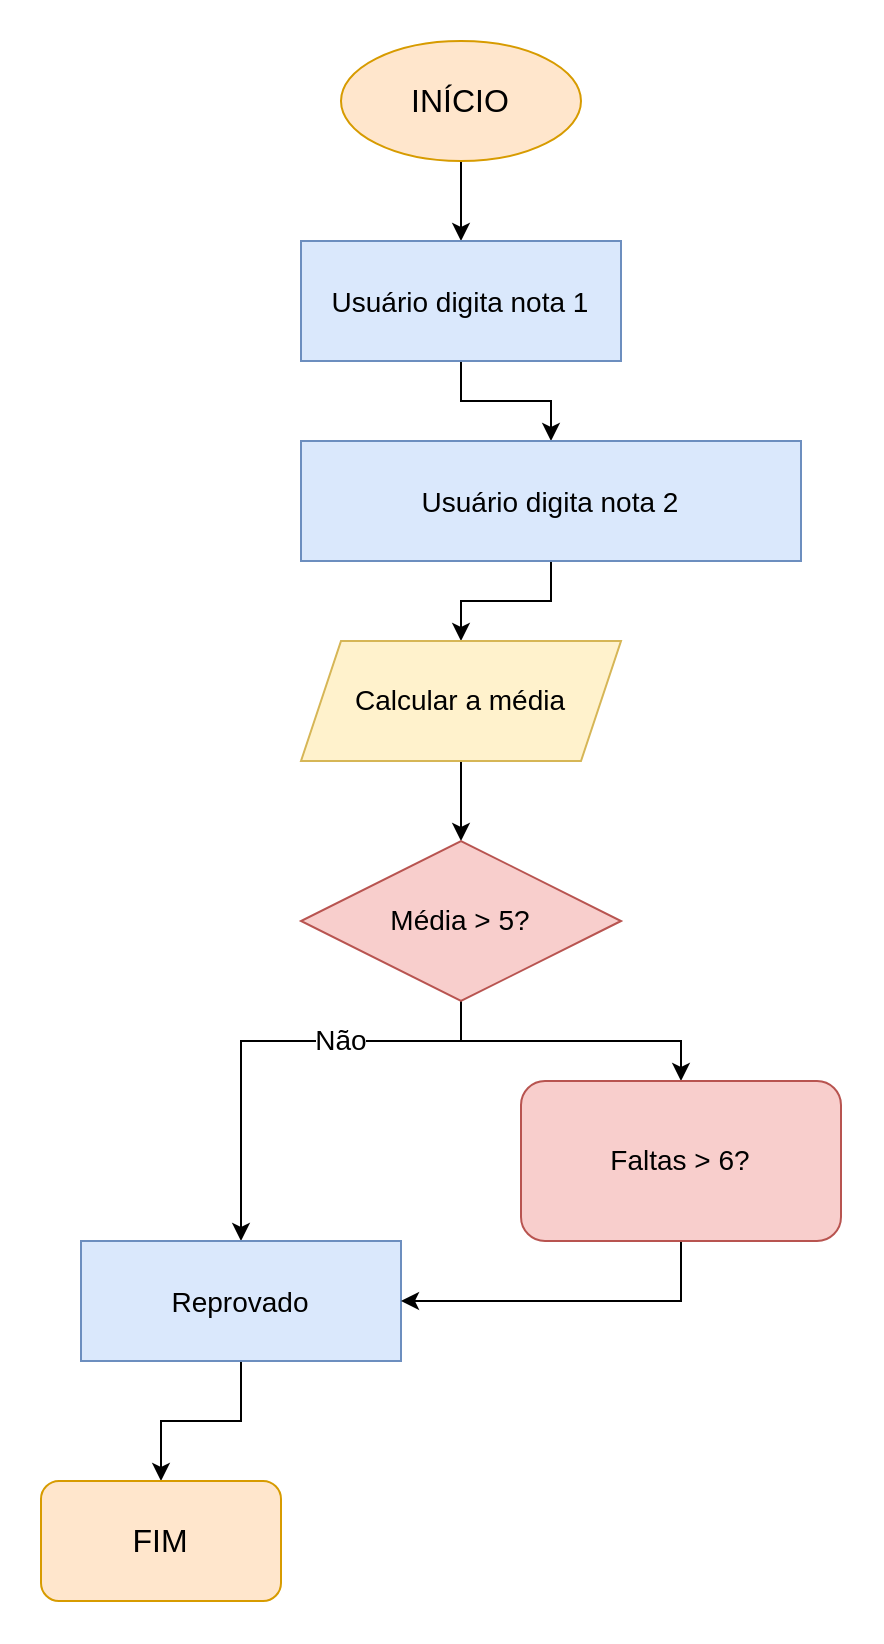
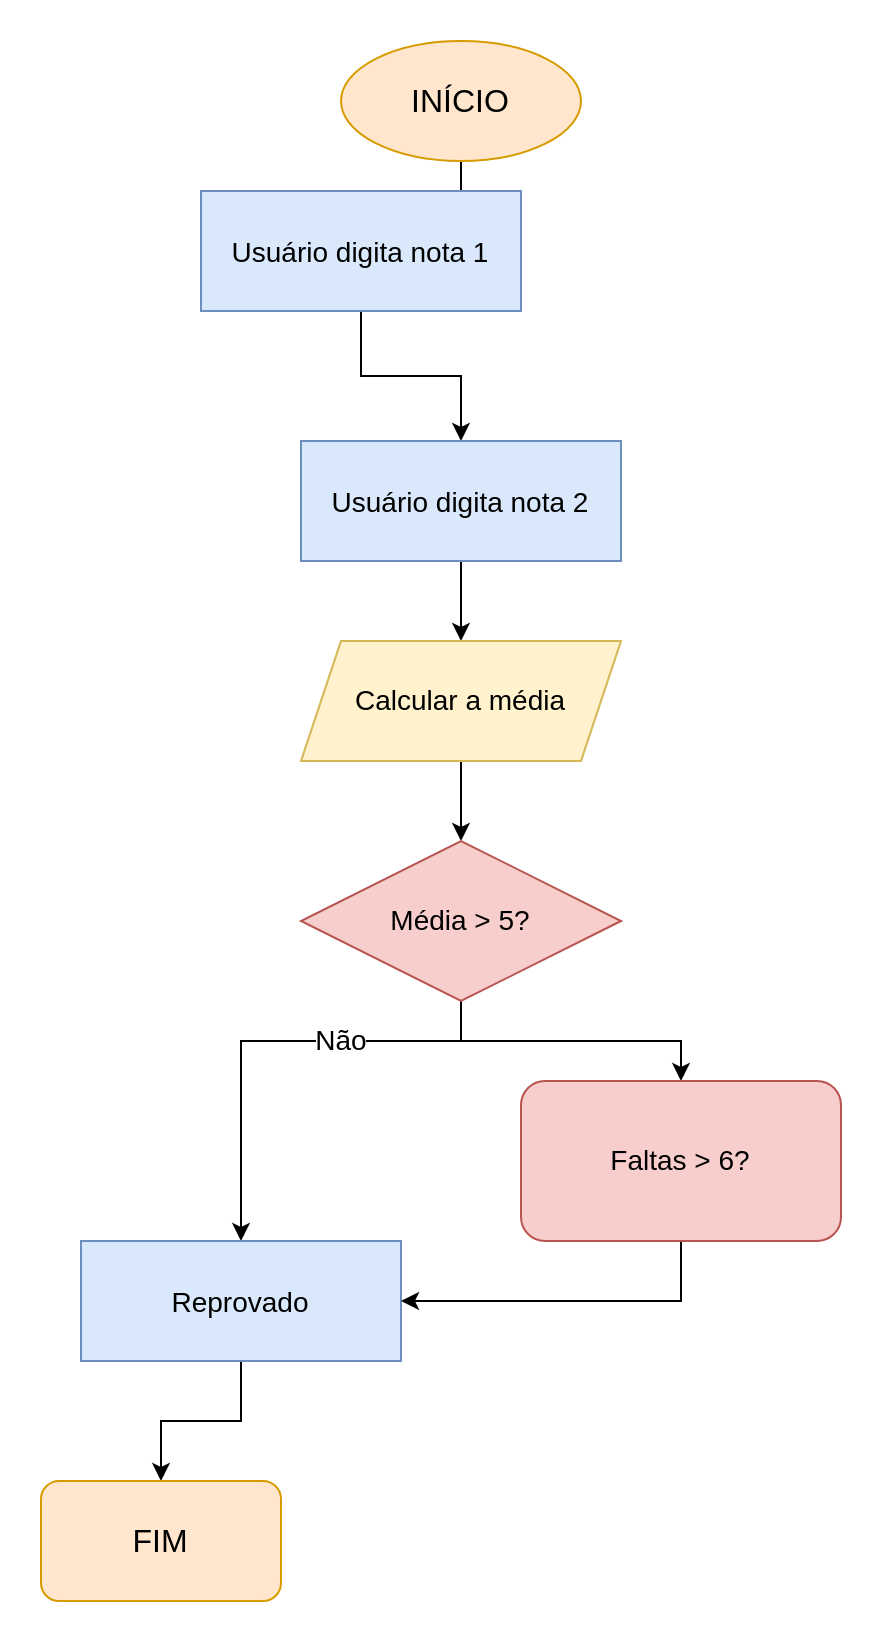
node "Usuário digita nota 1": moved (461, 301) -> (361, 251)
node "Usuário digita nota 2": size 500x120 -> 320x120
